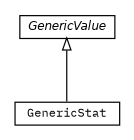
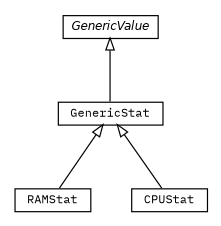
node "RAMStat": added
node "CPUStat": added
